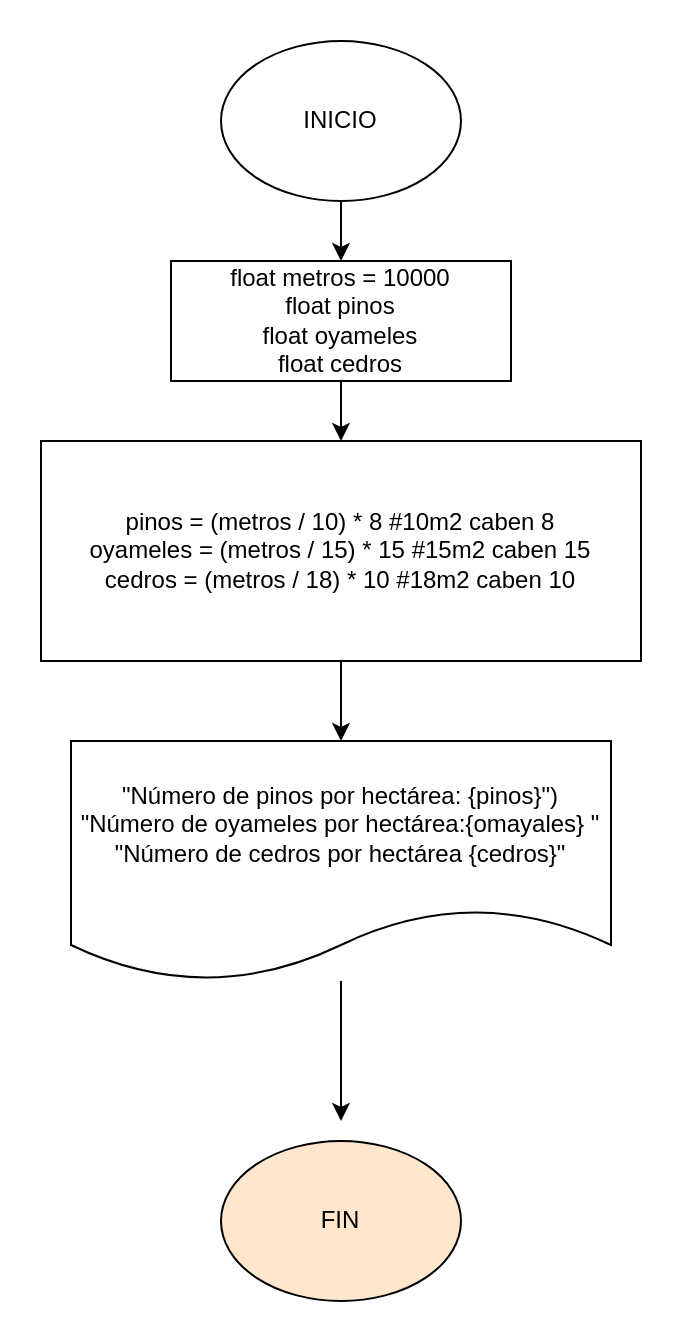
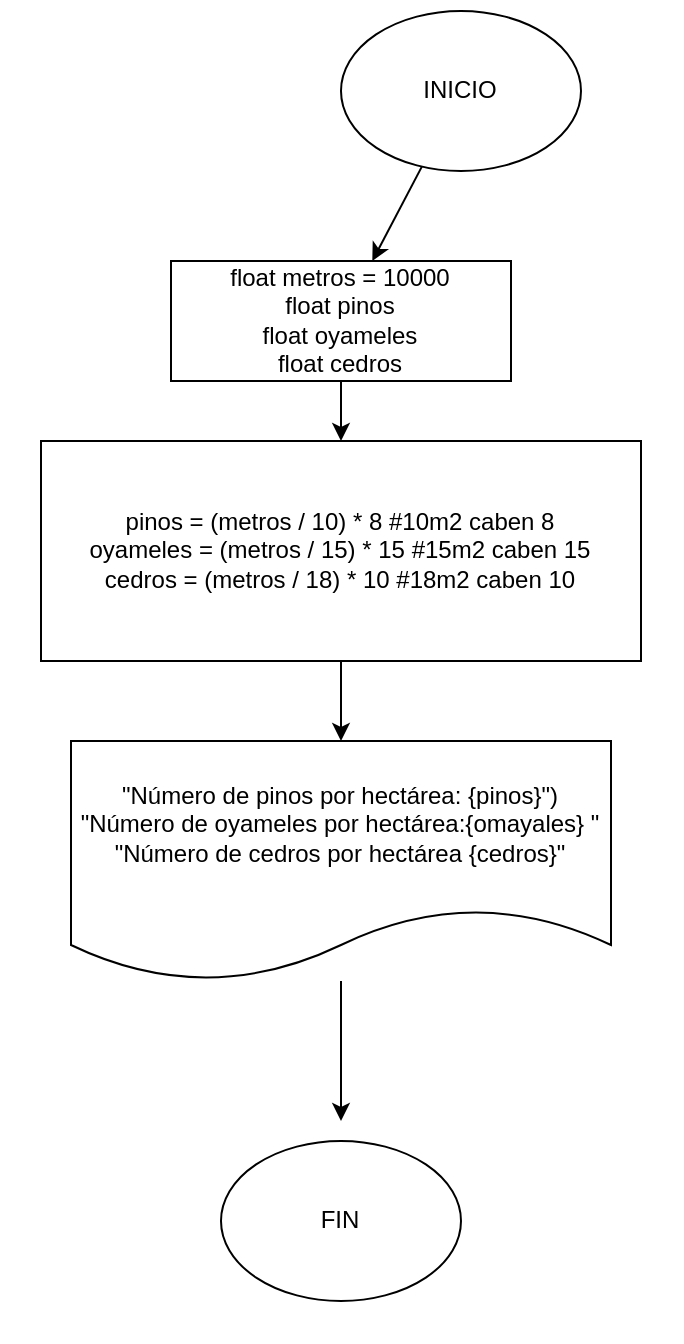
node "INICIO": moved (341, 121) -> (461, 91)
node "FIN": fillcolor #ffe6cc -> #ffffff
